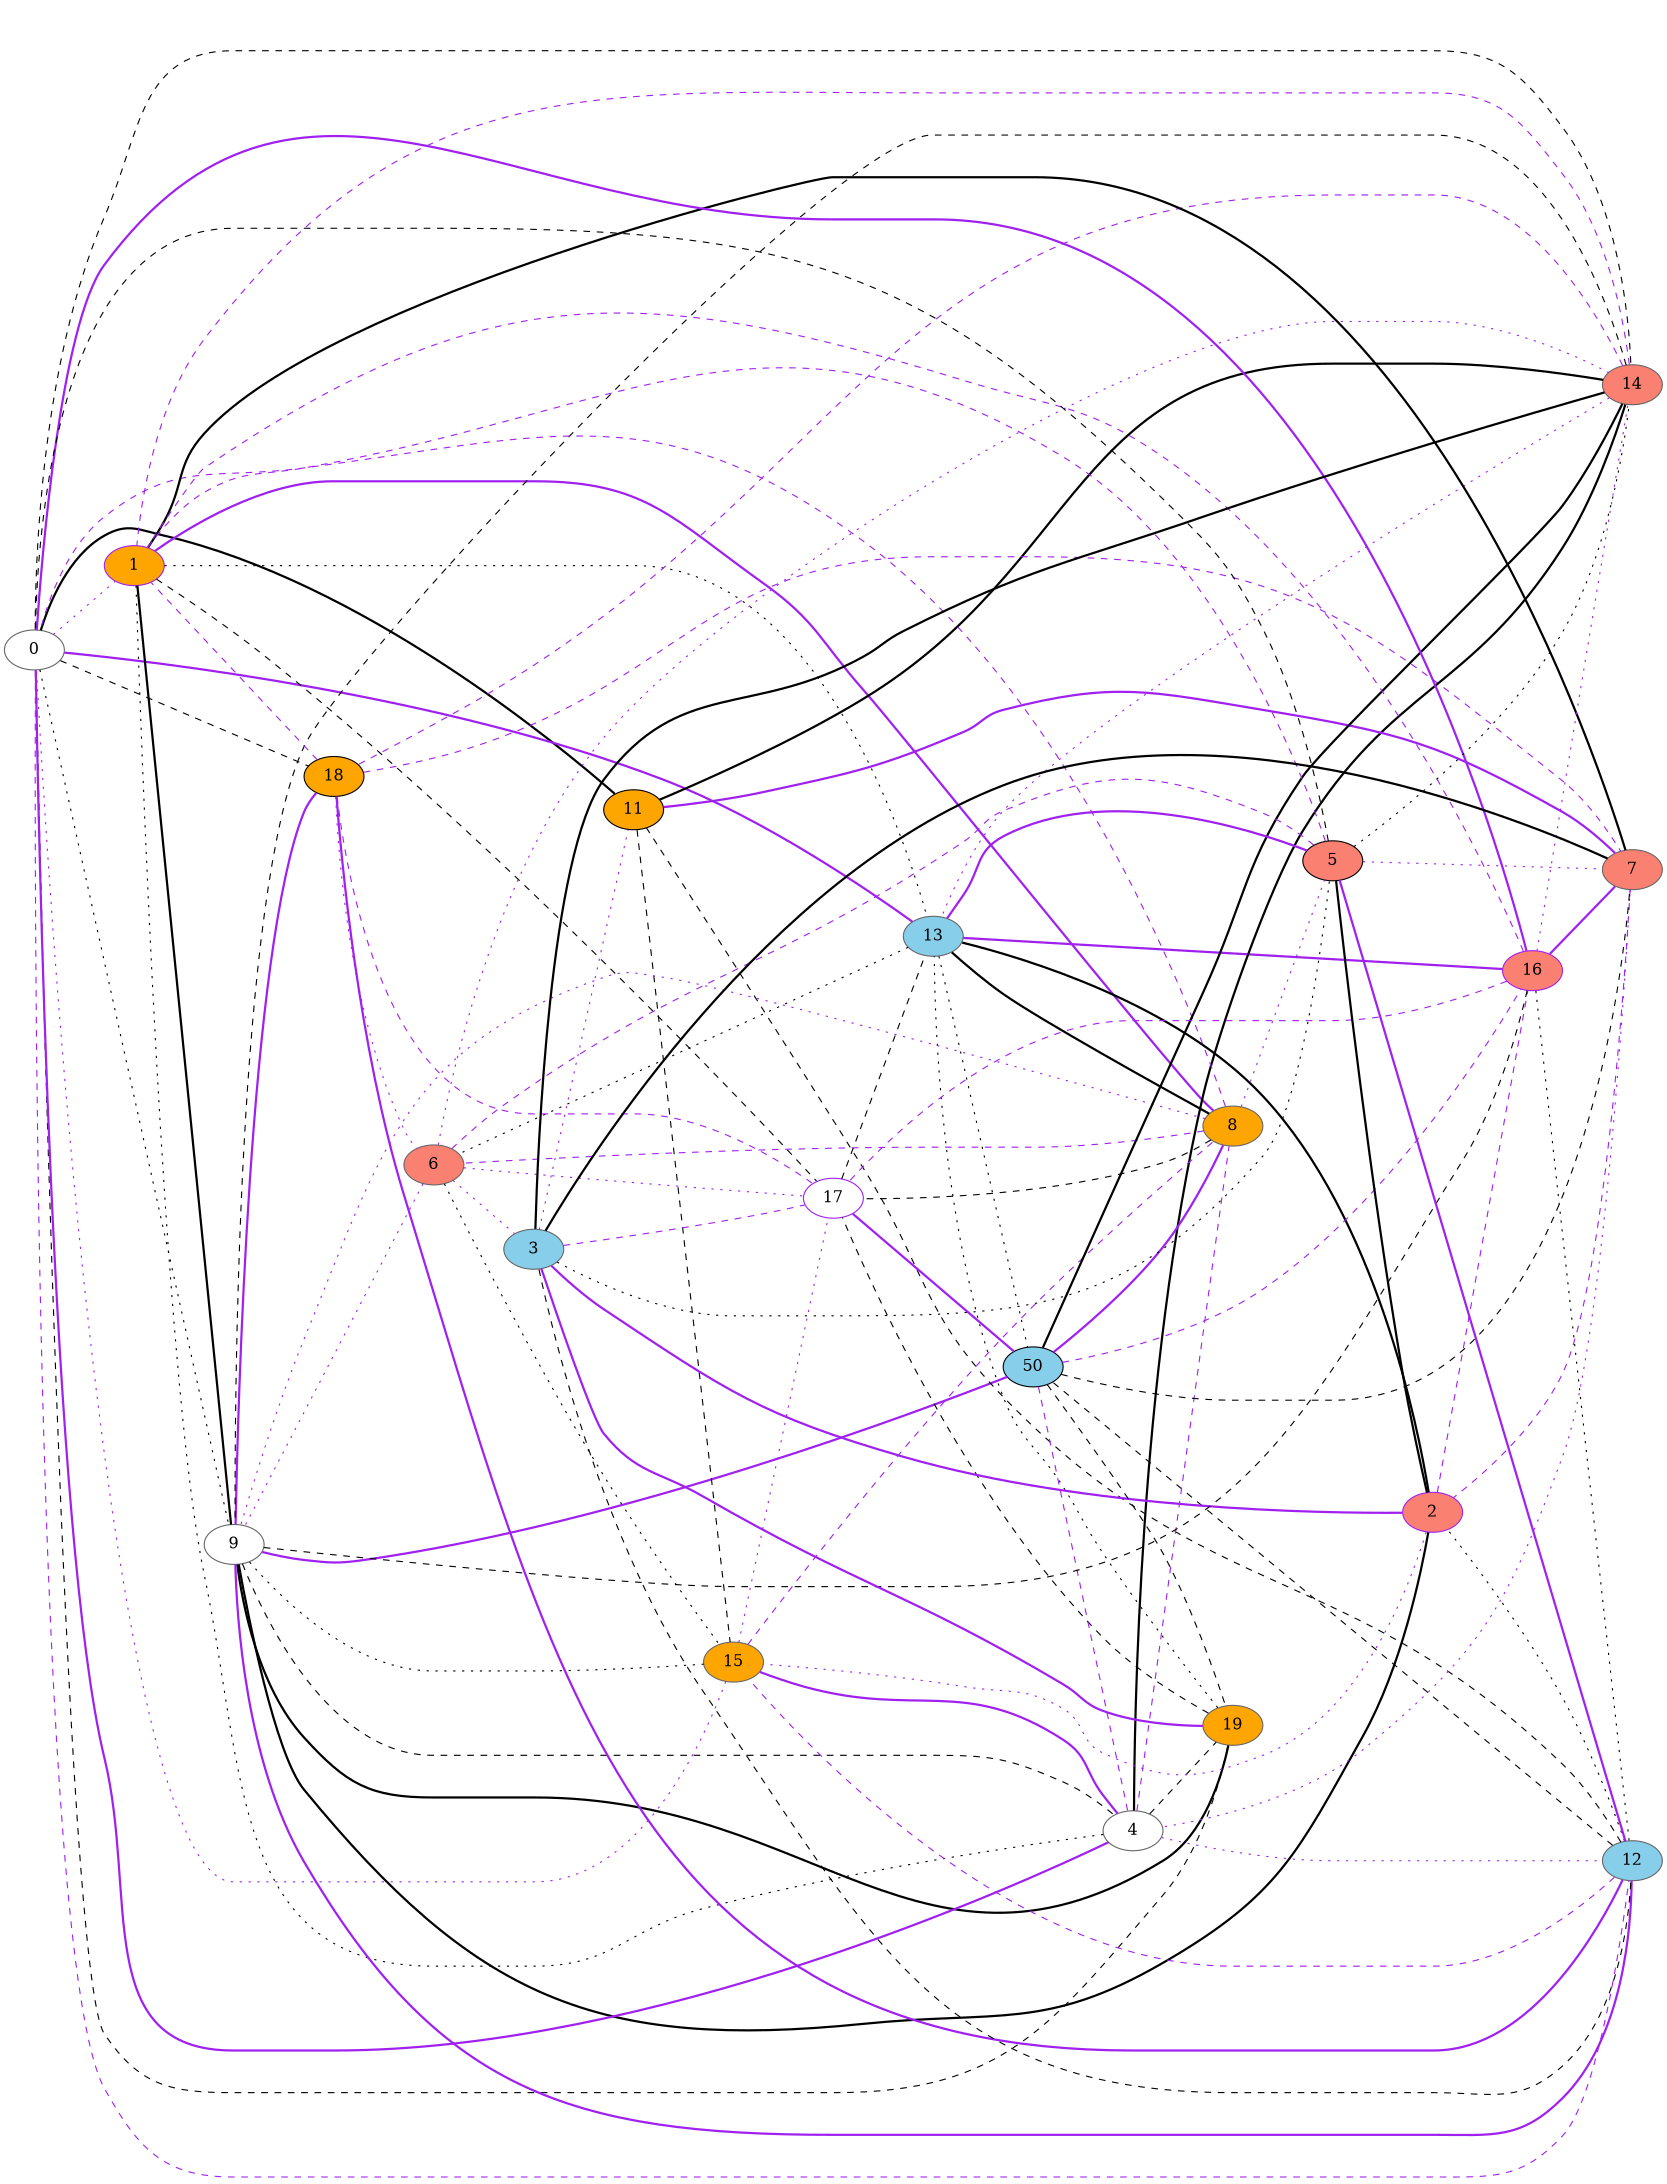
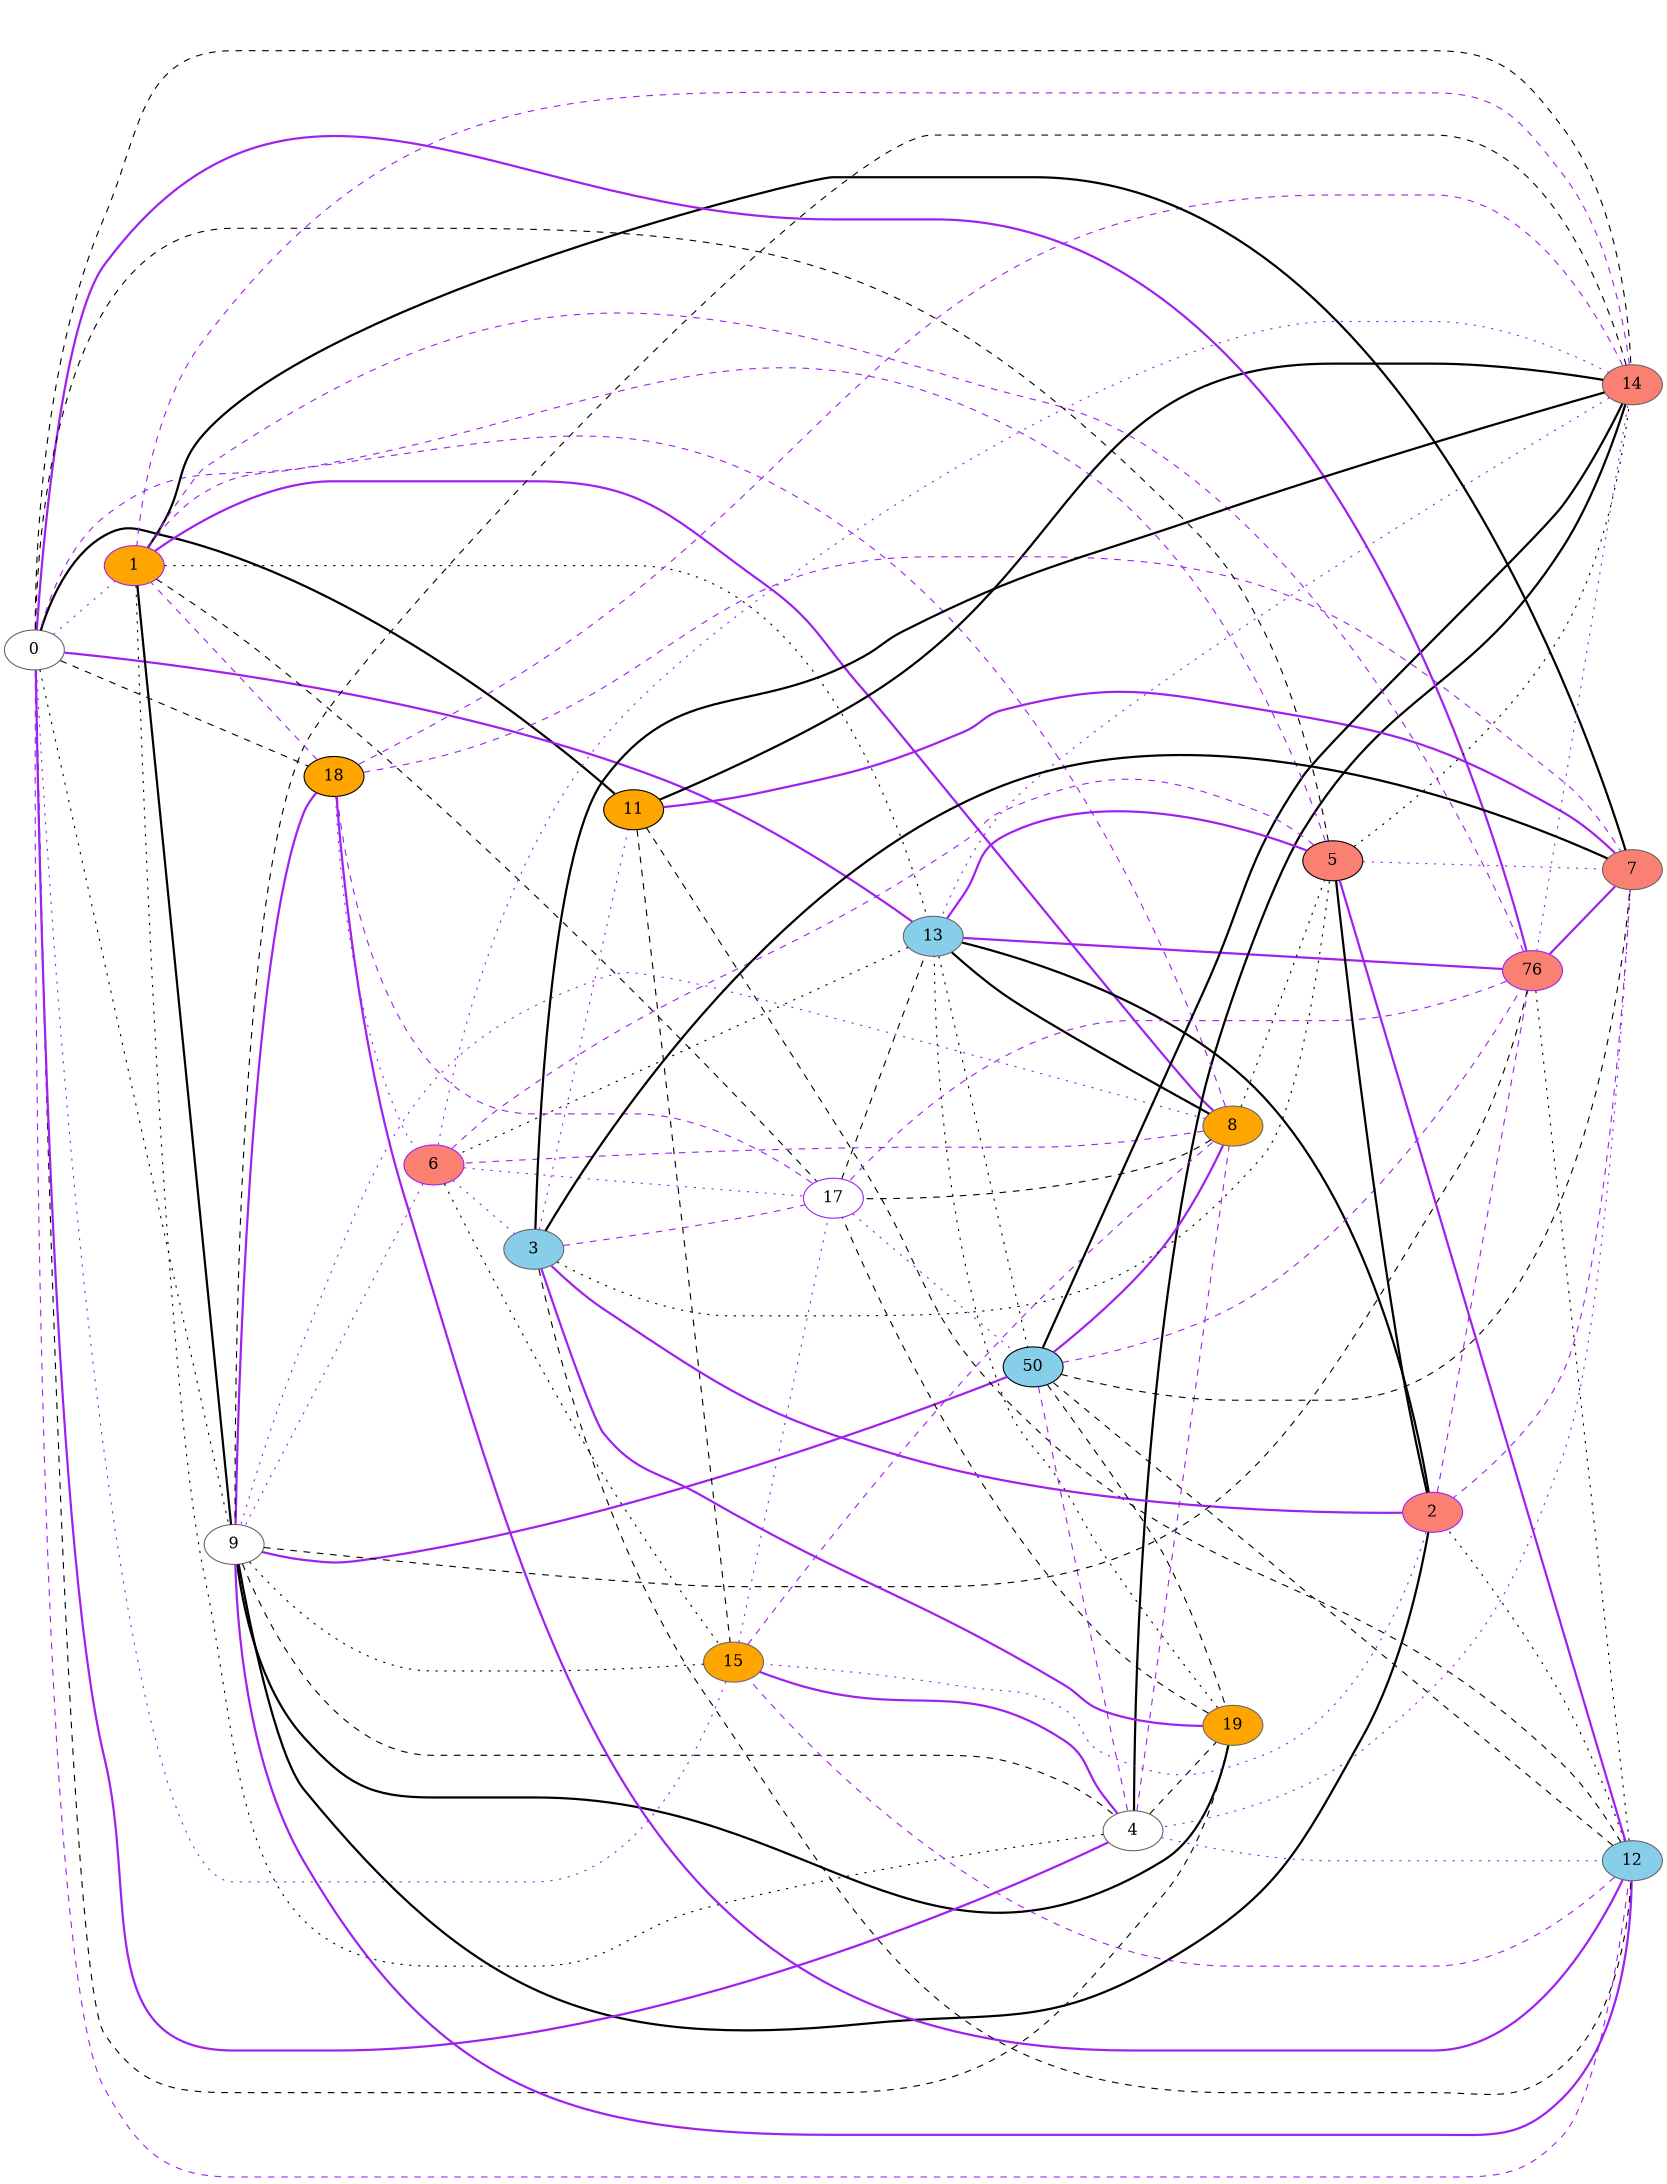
node "16": label "16" -> "76"
edge "5" -- "8": color purple -> black
node "6": color gray40 -> purple
edge "17" -- "50": style bold -> dotted
